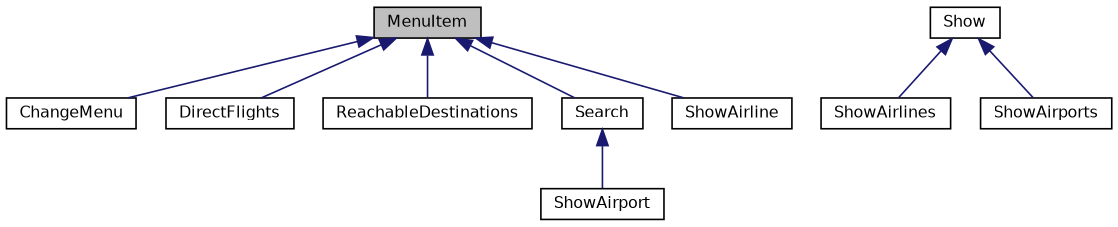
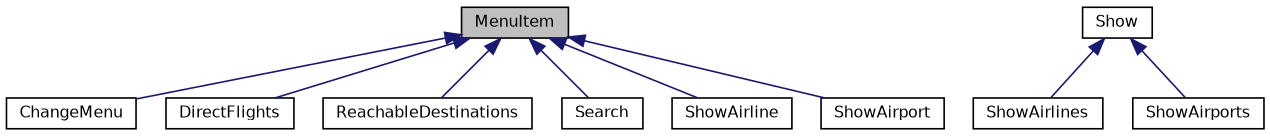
edge "ShowAirport" -> "Search": now "ShowAirport" -> "MenuItem"
